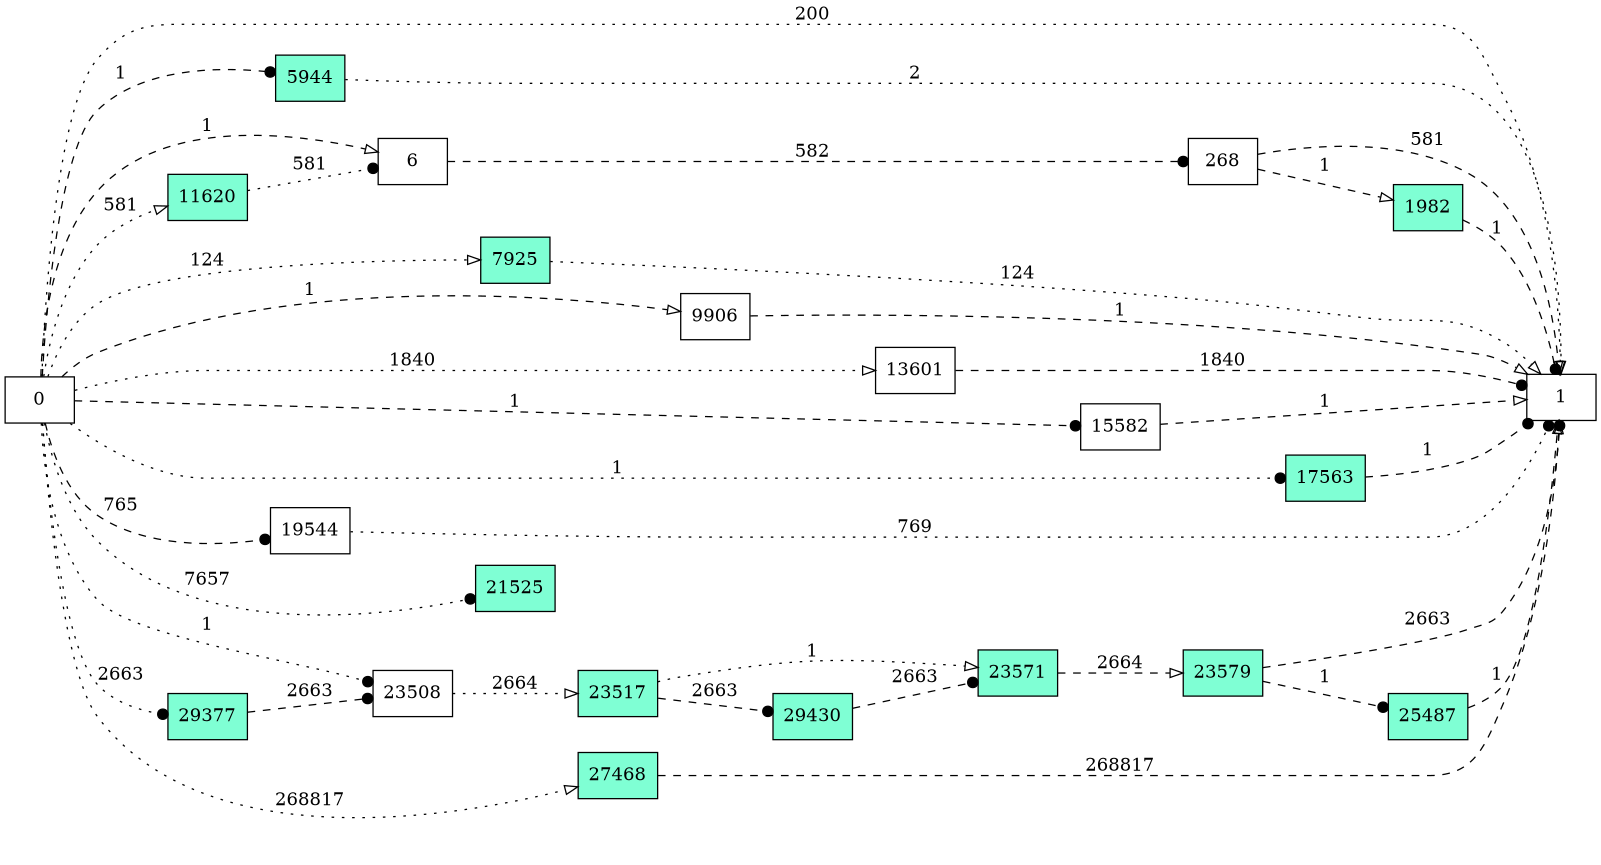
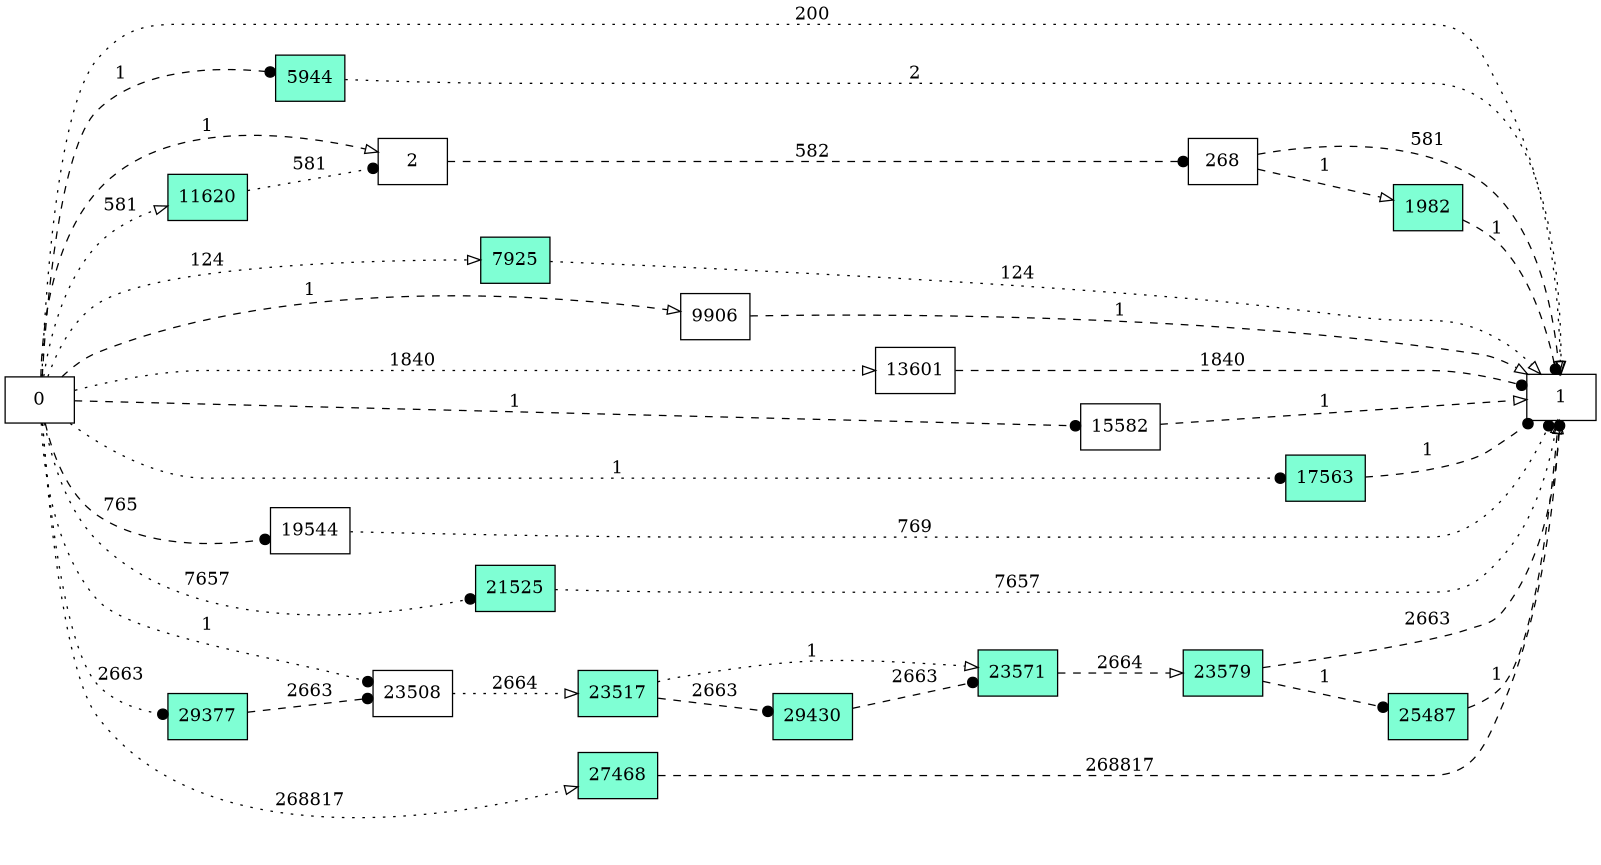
node "6": label "6" -> "2"
edge "21525" -> "1": added, label "7657"
